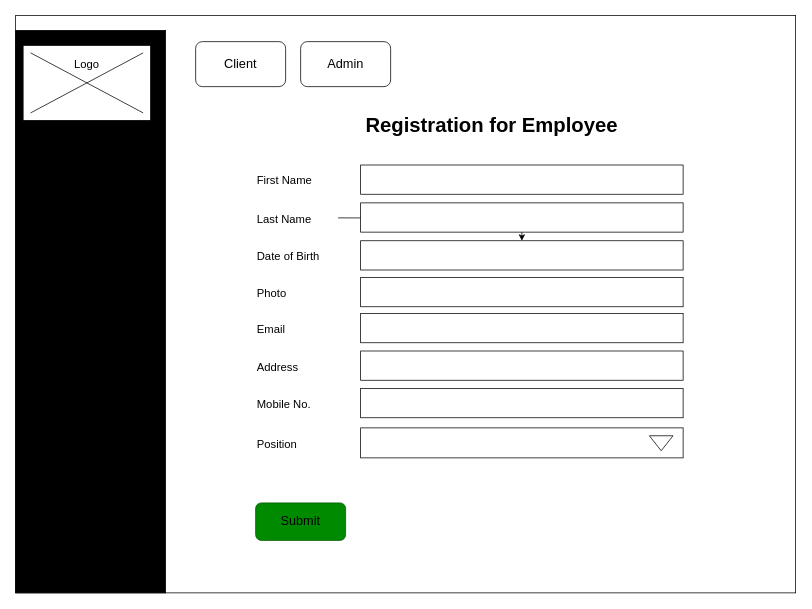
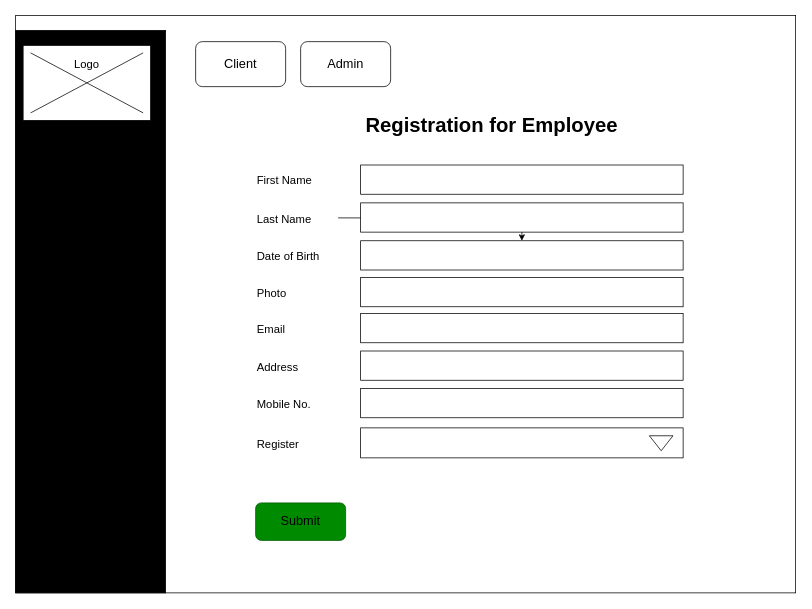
node "Position": label "Position" -> "Register"
